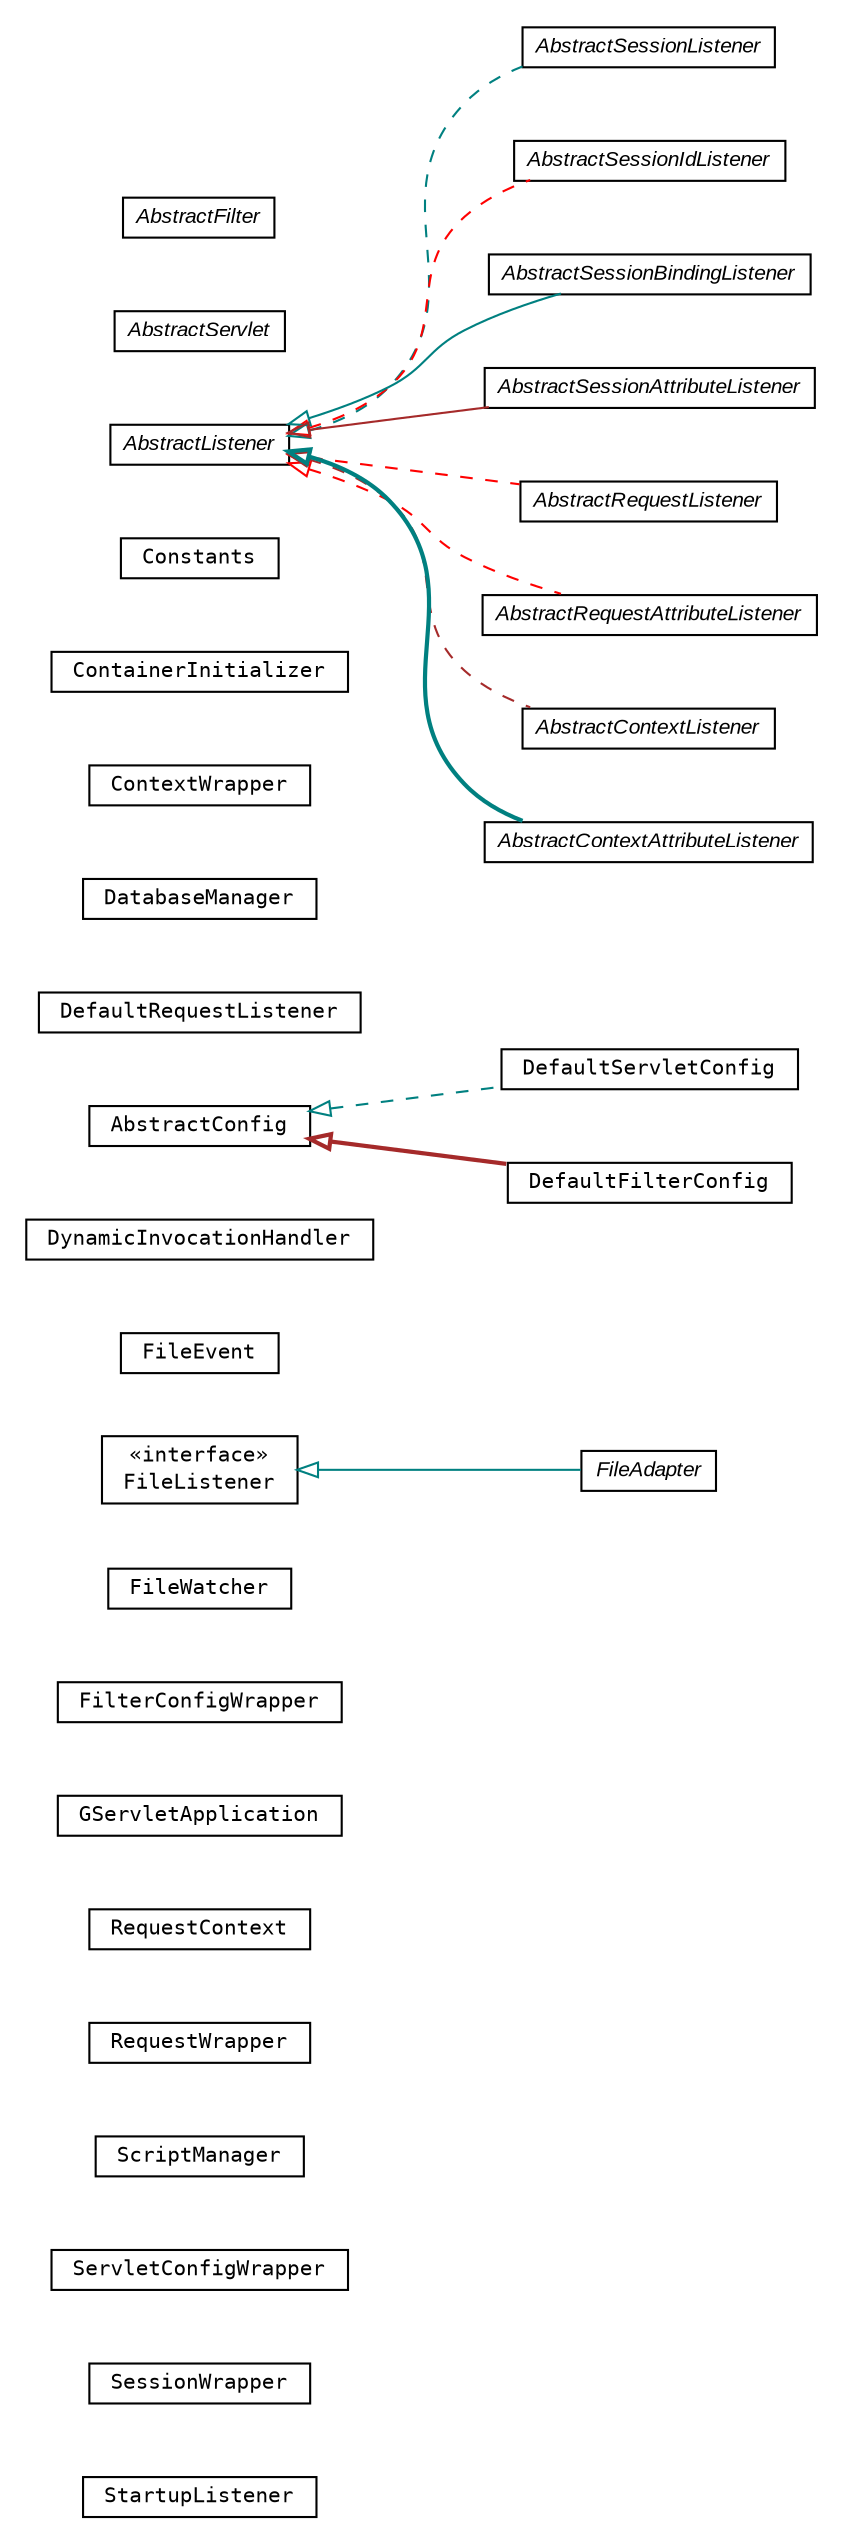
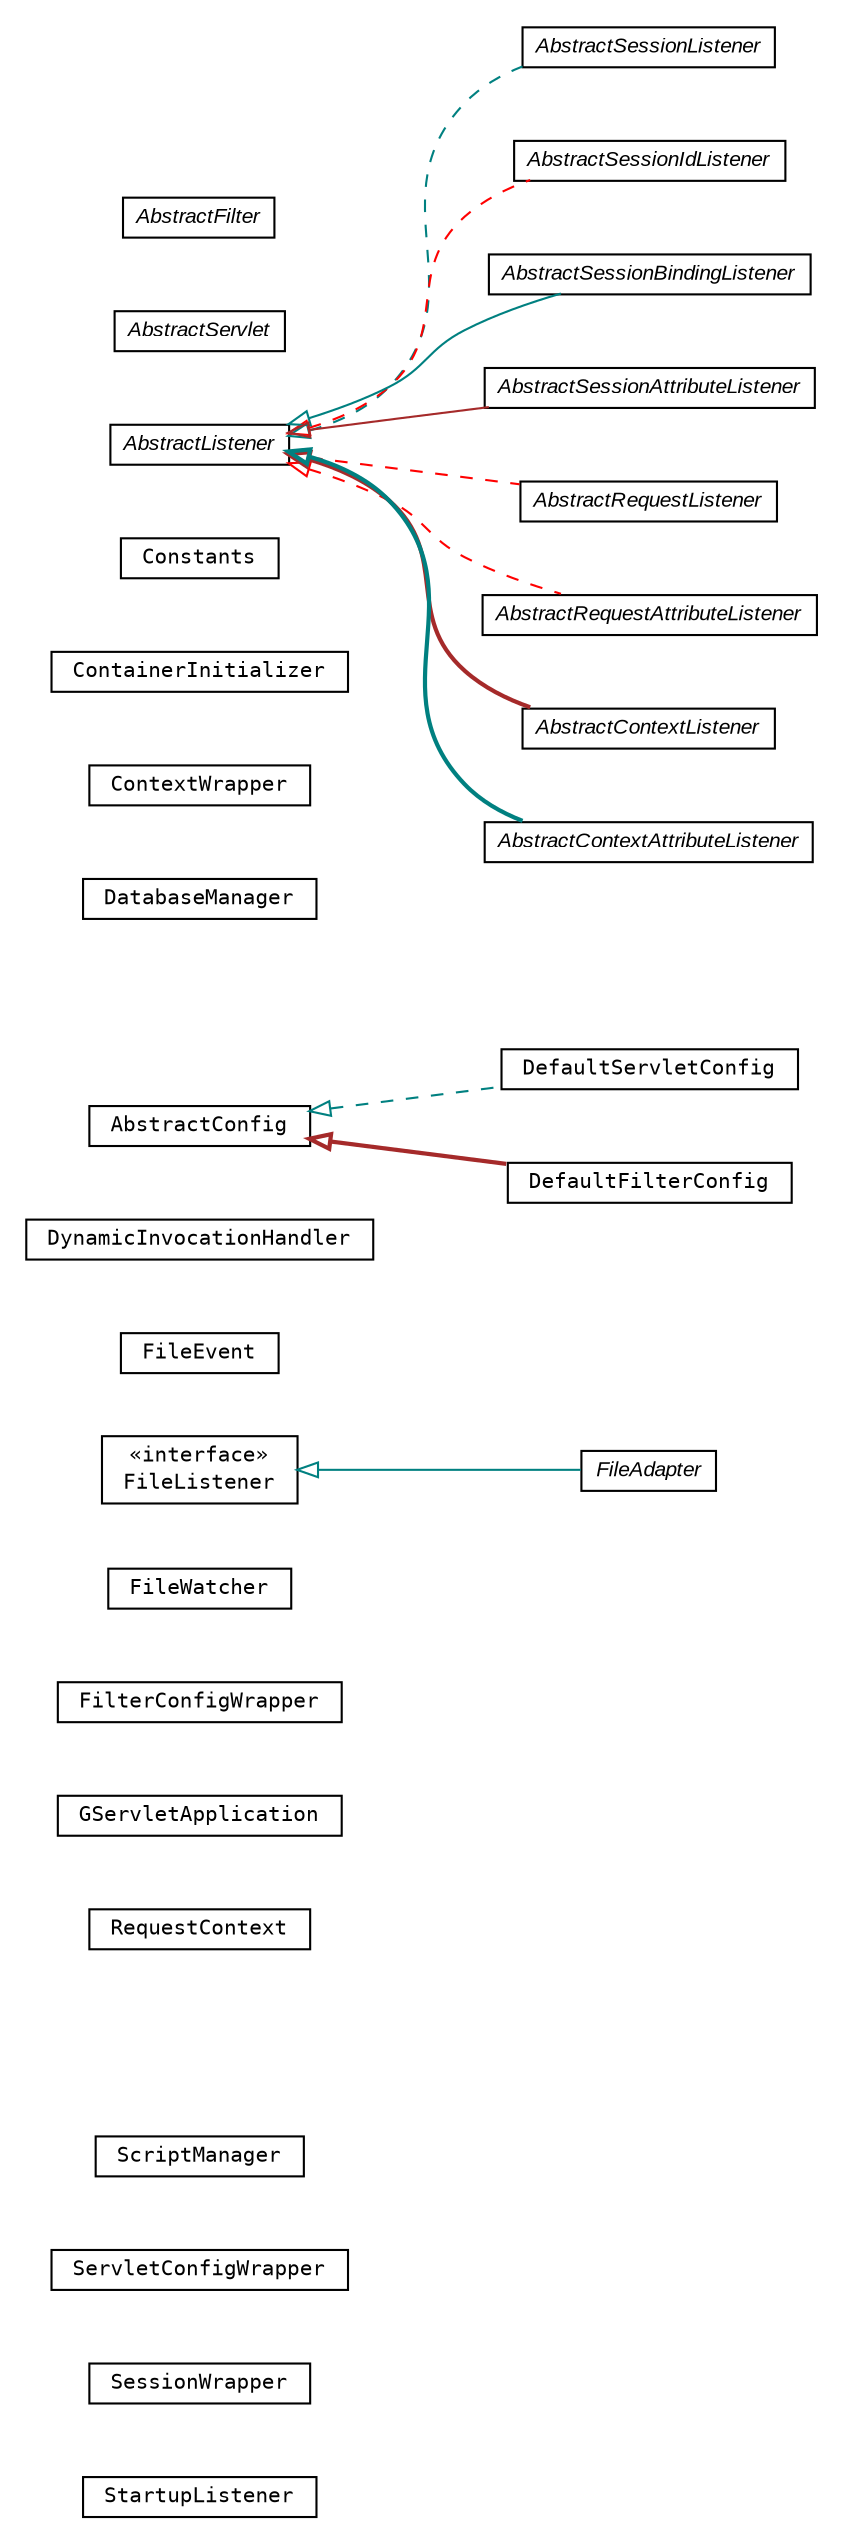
edge "AbstractContextListener" -> "AbstractListener": style dashed -> bold
node "DefaultRequestListener": removed
node "RequestWrapper": removed
